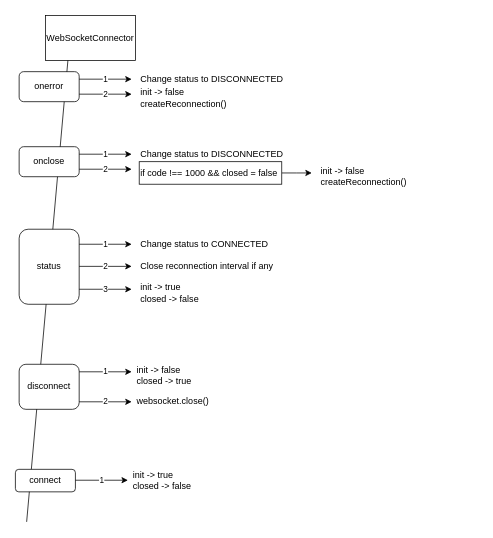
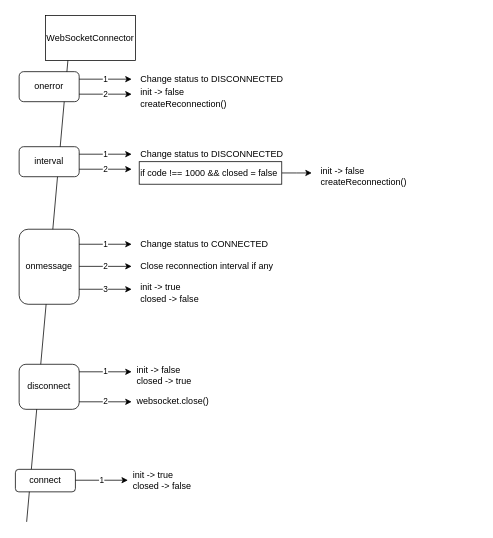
node "onclose": label "onclose" -> "interval"
node "status": label "status" -> "onmessage"
